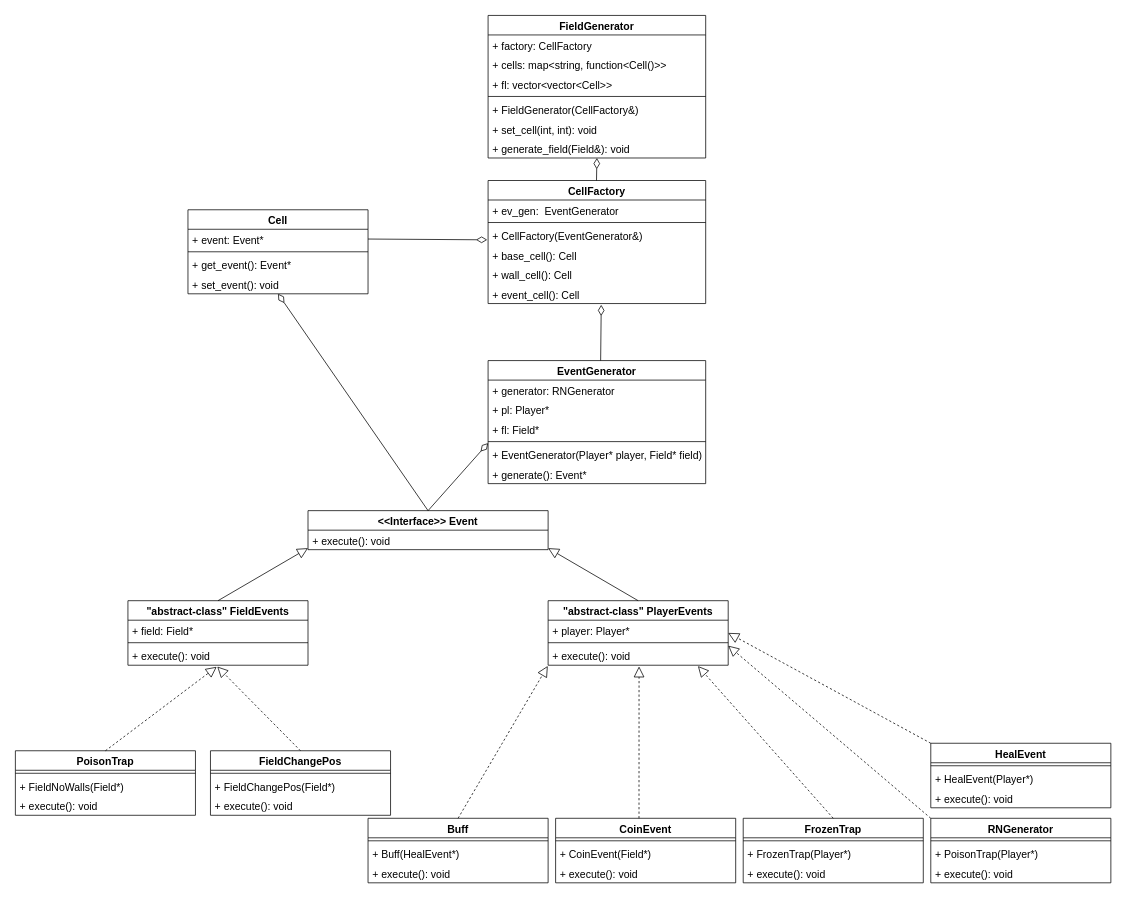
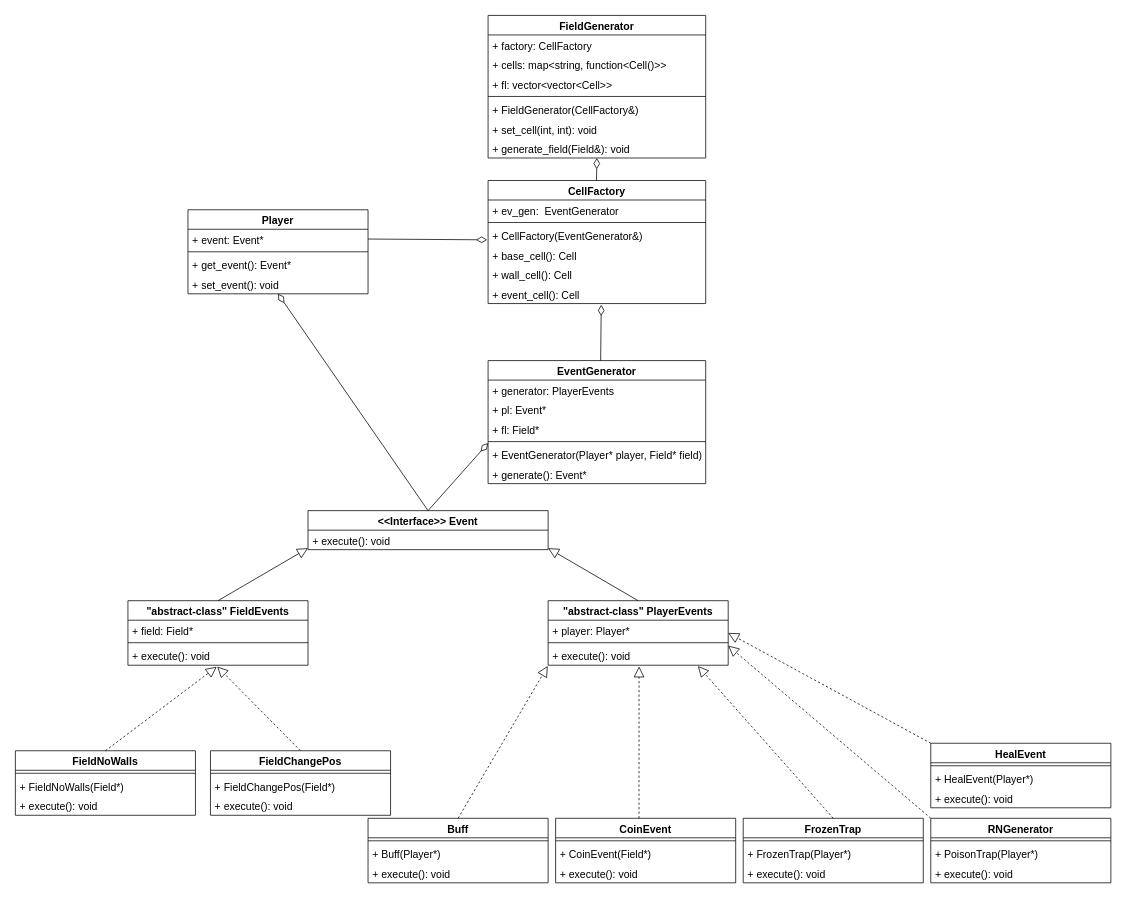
node "Cell": label "Cell" -> "Player"
node "+ generator: RNGenerator": label "+ generator: RNGenerator" -> "+ generator: PlayerEvents"
node "+ pl: Player*": label "+ pl: Player*" -> "+ pl: Event*"
node "PoisonTrap": label "PoisonTrap" -> "FieldNoWalls"
node "+ Buff(HealEvent*)": label "+ Buff(HealEvent*)" -> "+ Buff(Player*)"
